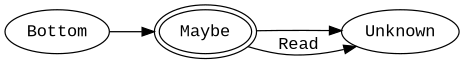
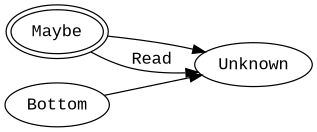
edge "Bottom" -> "Maybe": now "Bottom" -> "Unknown"
